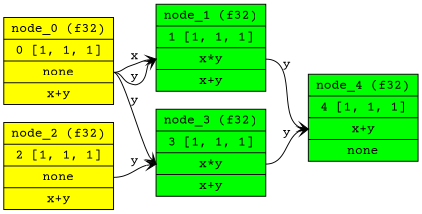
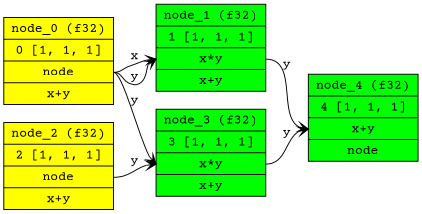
node "node_0 (f32)": text "none" -> "node"
node "node_4 (f32)": text "none" -> "node"
node "node_2 (f32)": text "none" -> "node"
